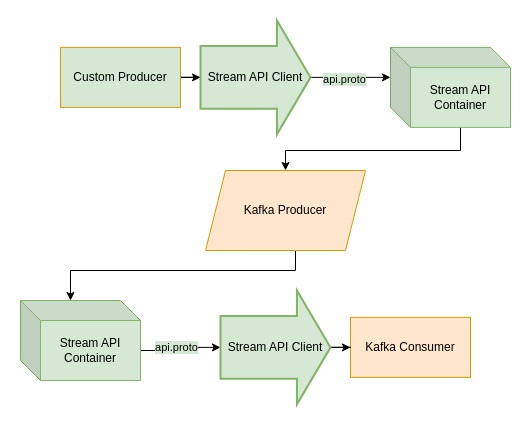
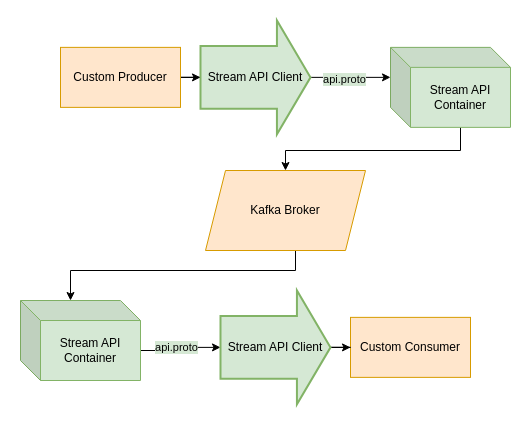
node "Custom Producer": fillcolor #d5e8d4 -> #ffe6cc
node "Kafka Producer": label "Kafka Producer" -> "Kafka Broker"
node "Kafka Consumer": label "Kafka Consumer" -> "Custom Consumer"
